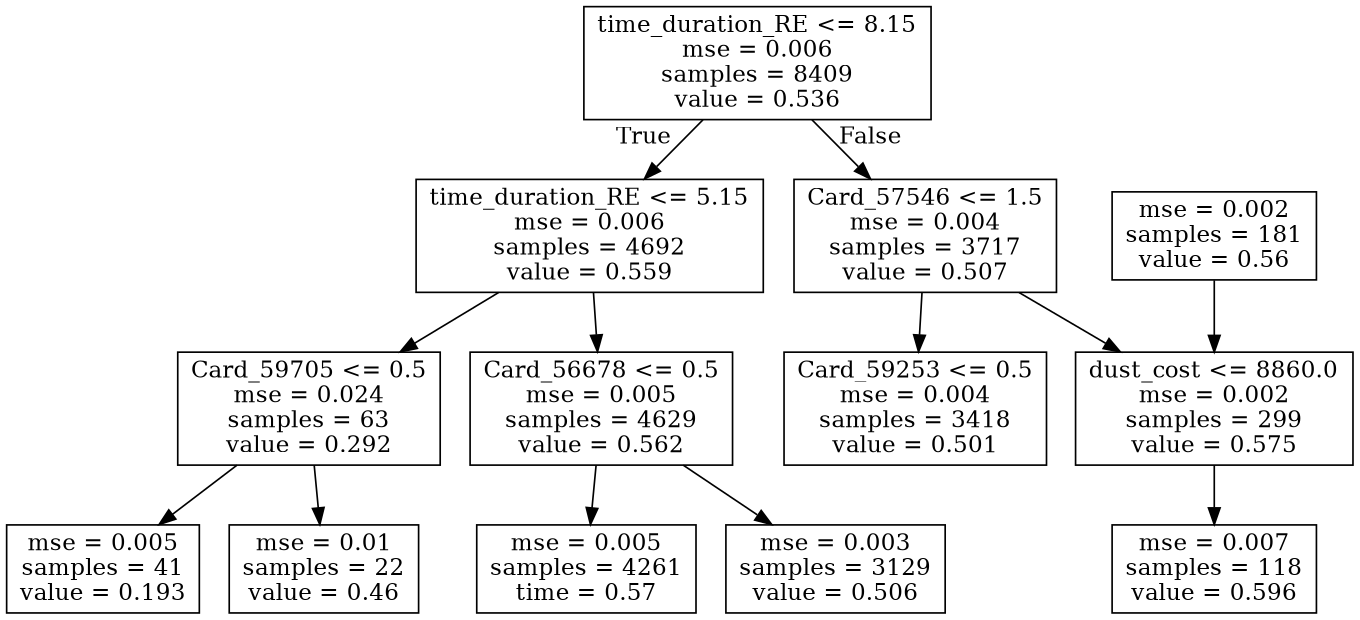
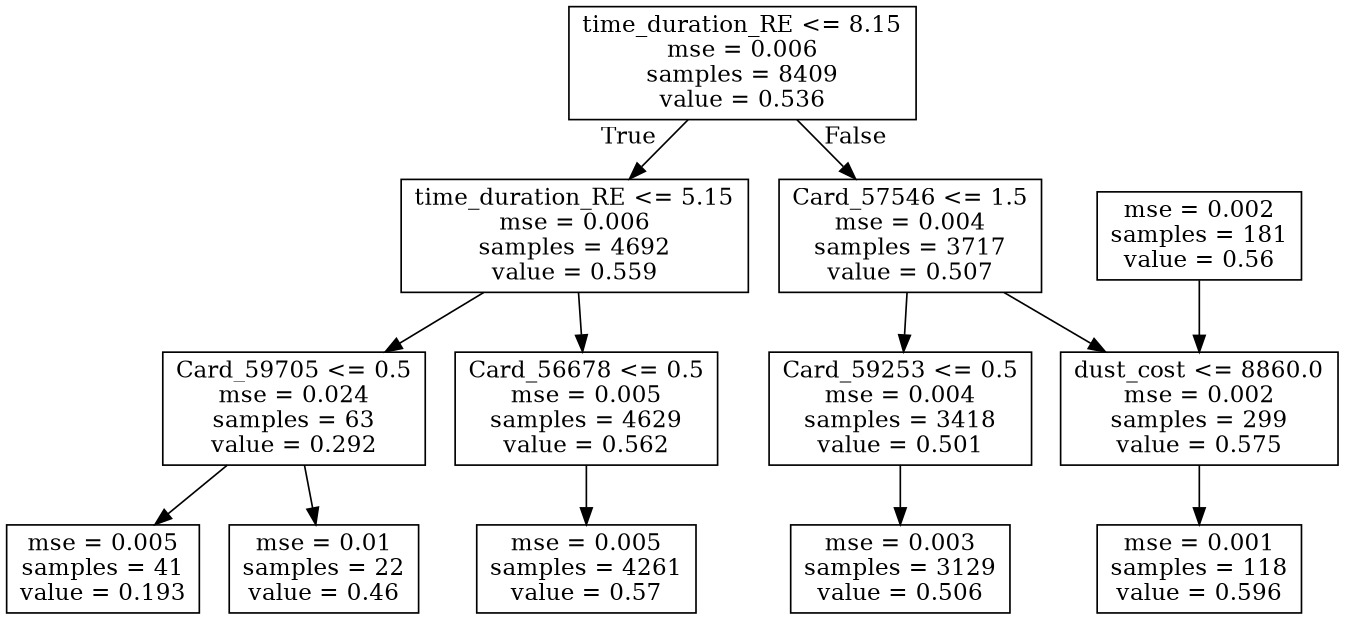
edge "Card_56678 <= 0.5 mse = 0.005 samples = 4629 value = 0.562" -> "mse = 0.003 samples = 3129 value = 0.506": now "Card_59253 <= 0.5 mse = 0.004 samples = 3418 value = 0.501" -> "mse = 0.003 samples = 3129 value = 0.506"
node "mse = 0.005 samples = 4261 time = 0.57": label "mse = 0.005 samples = 4261 time = 0.57" -> "mse = 0.005 samples = 4261 value = 0.57"
node "mse = 0.007 samples = 118 value = 0.596": label "mse = 0.007 samples = 118 value = 0.596" -> "mse = 0.001 samples = 118 value = 0.596"
